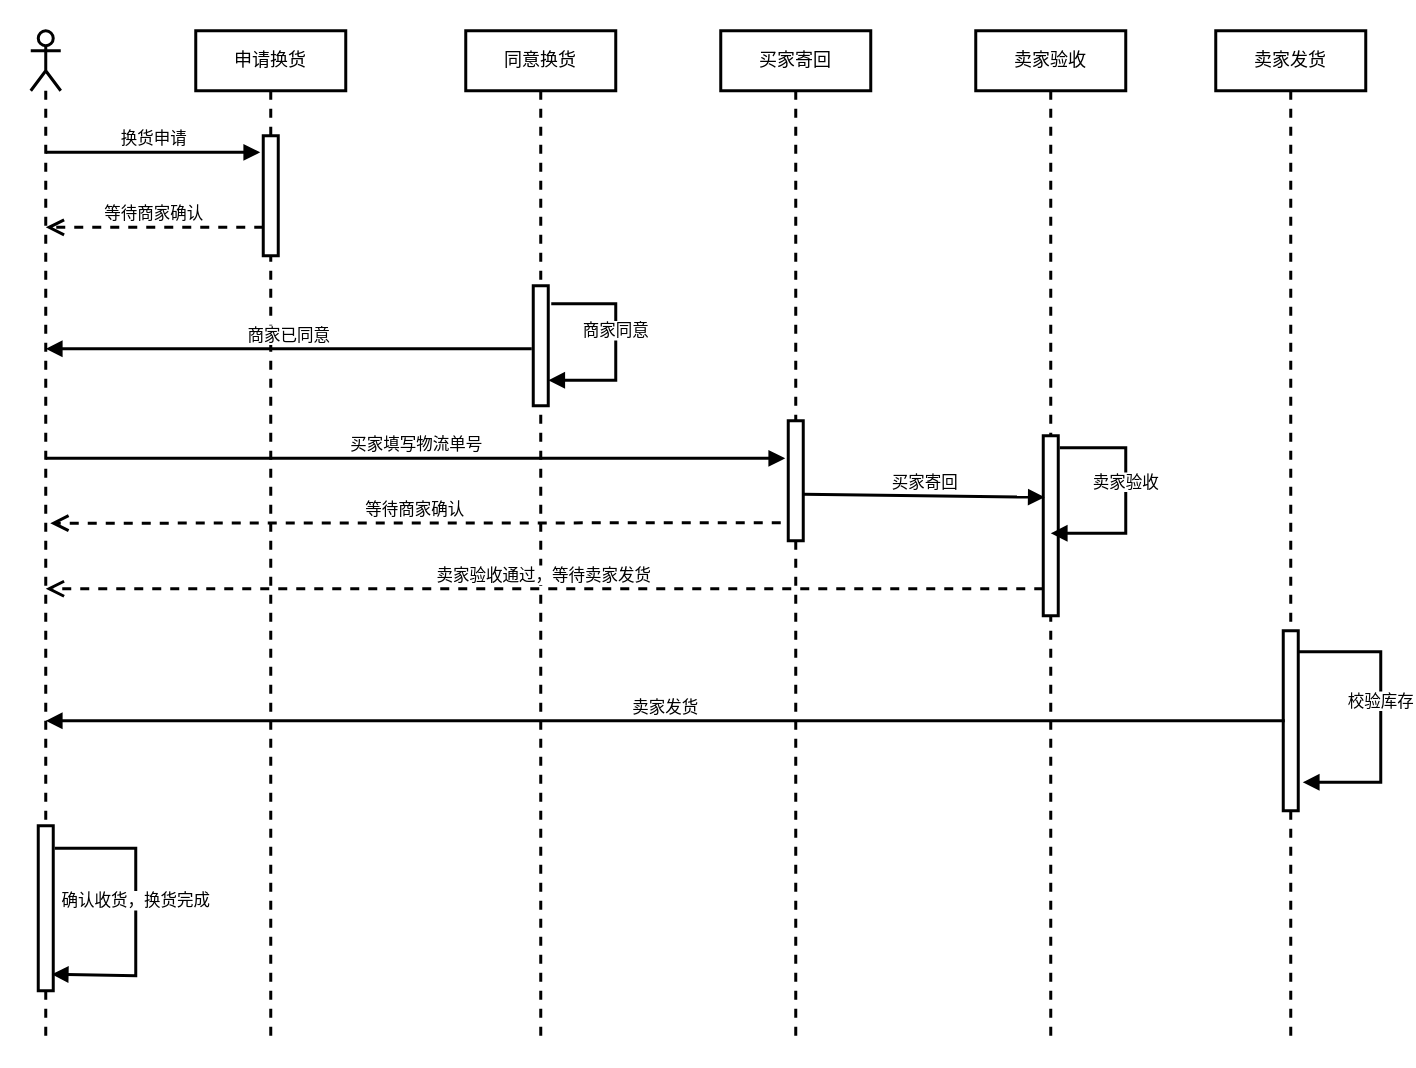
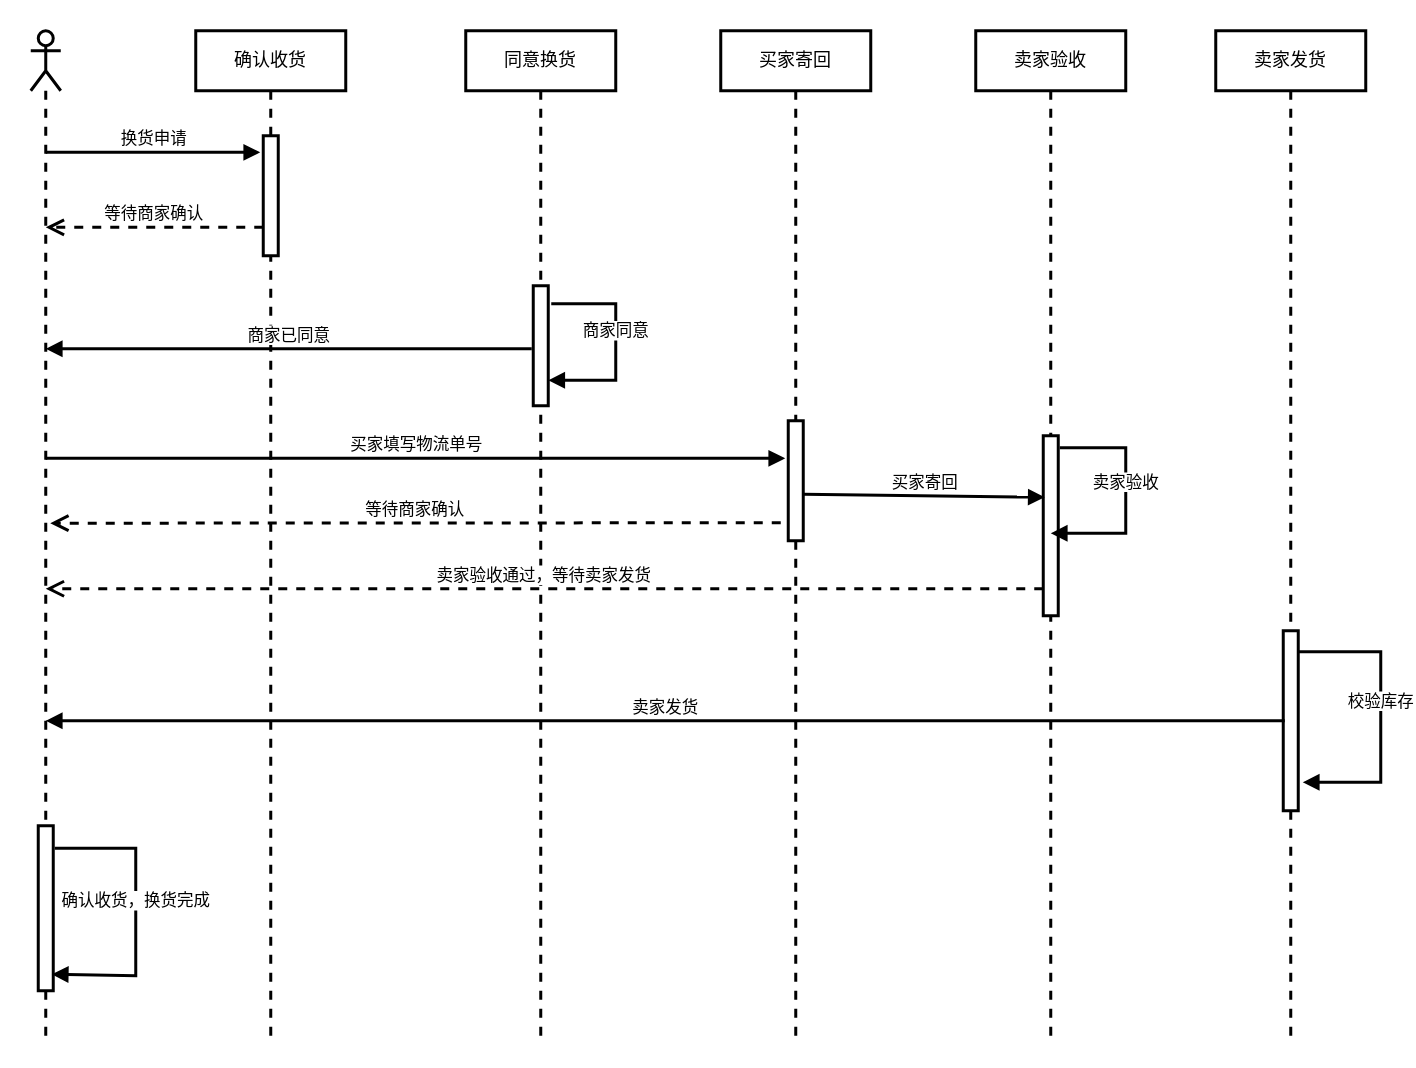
node "申请换货": label "申请换货" -> "确认收货"
